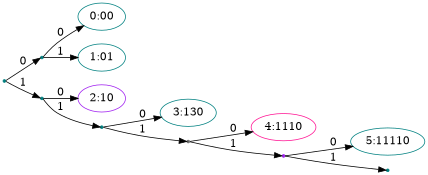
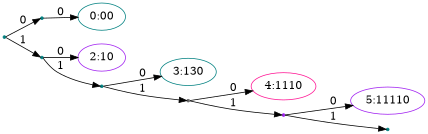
node "1:01": removed
node "5:11110": color teal -> purple
